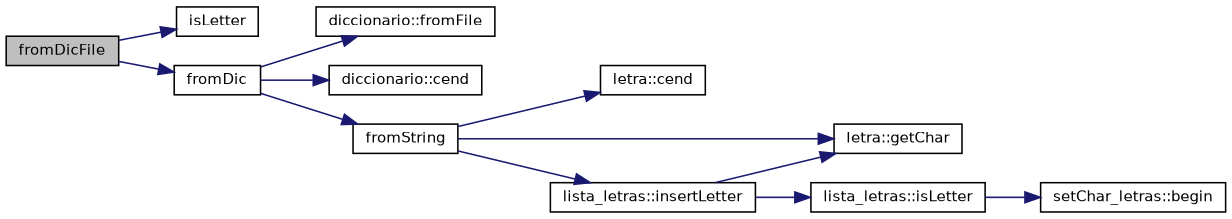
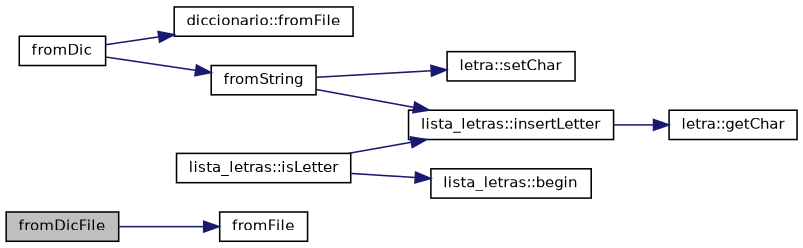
node "isLetter": label "isLetter" -> "fromFile"
edge "fromDicFile" -> "fromDic": removed
node "diccionario::cend": removed
node "letra::cend": label "letra::cend" -> "letra::setChar"
edge "fromString" -> "letra::getChar": removed
edge "lista_letras::insertLetter" -> "lista_letras::isLetter": reversed
node "setChar_letras::begin": label "setChar_letras::begin" -> "lista_letras::begin"
